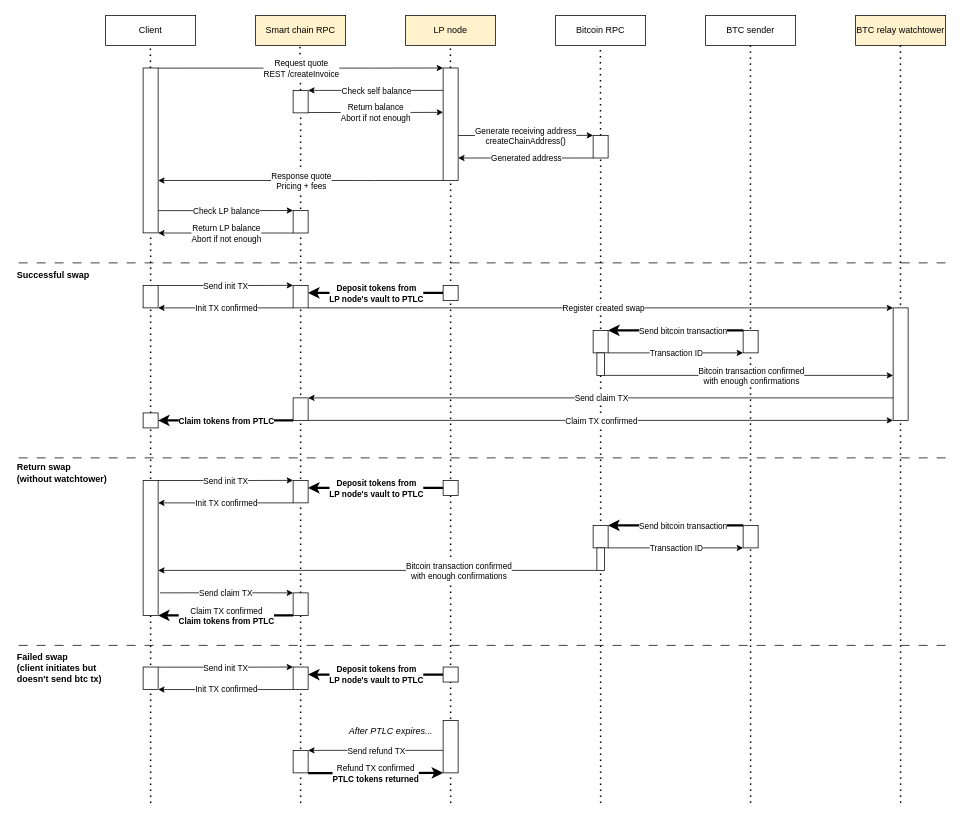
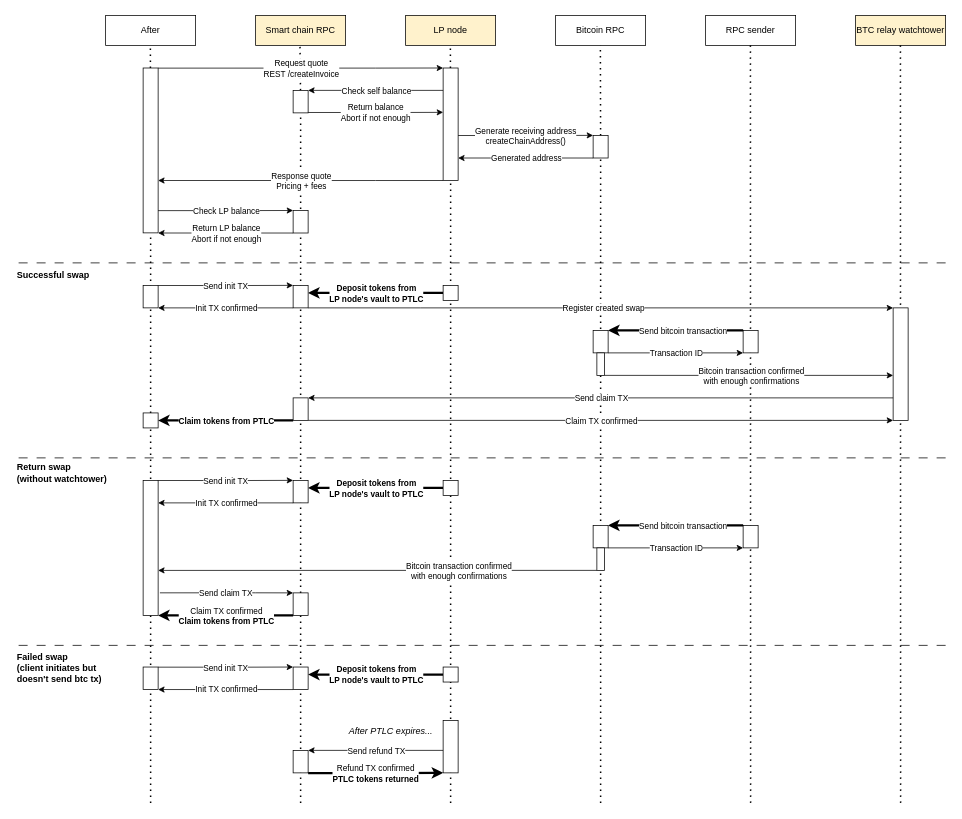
node "Client": label "Client" -> "After"
node "BTC sender": label "BTC sender" -> "RPC sender"
